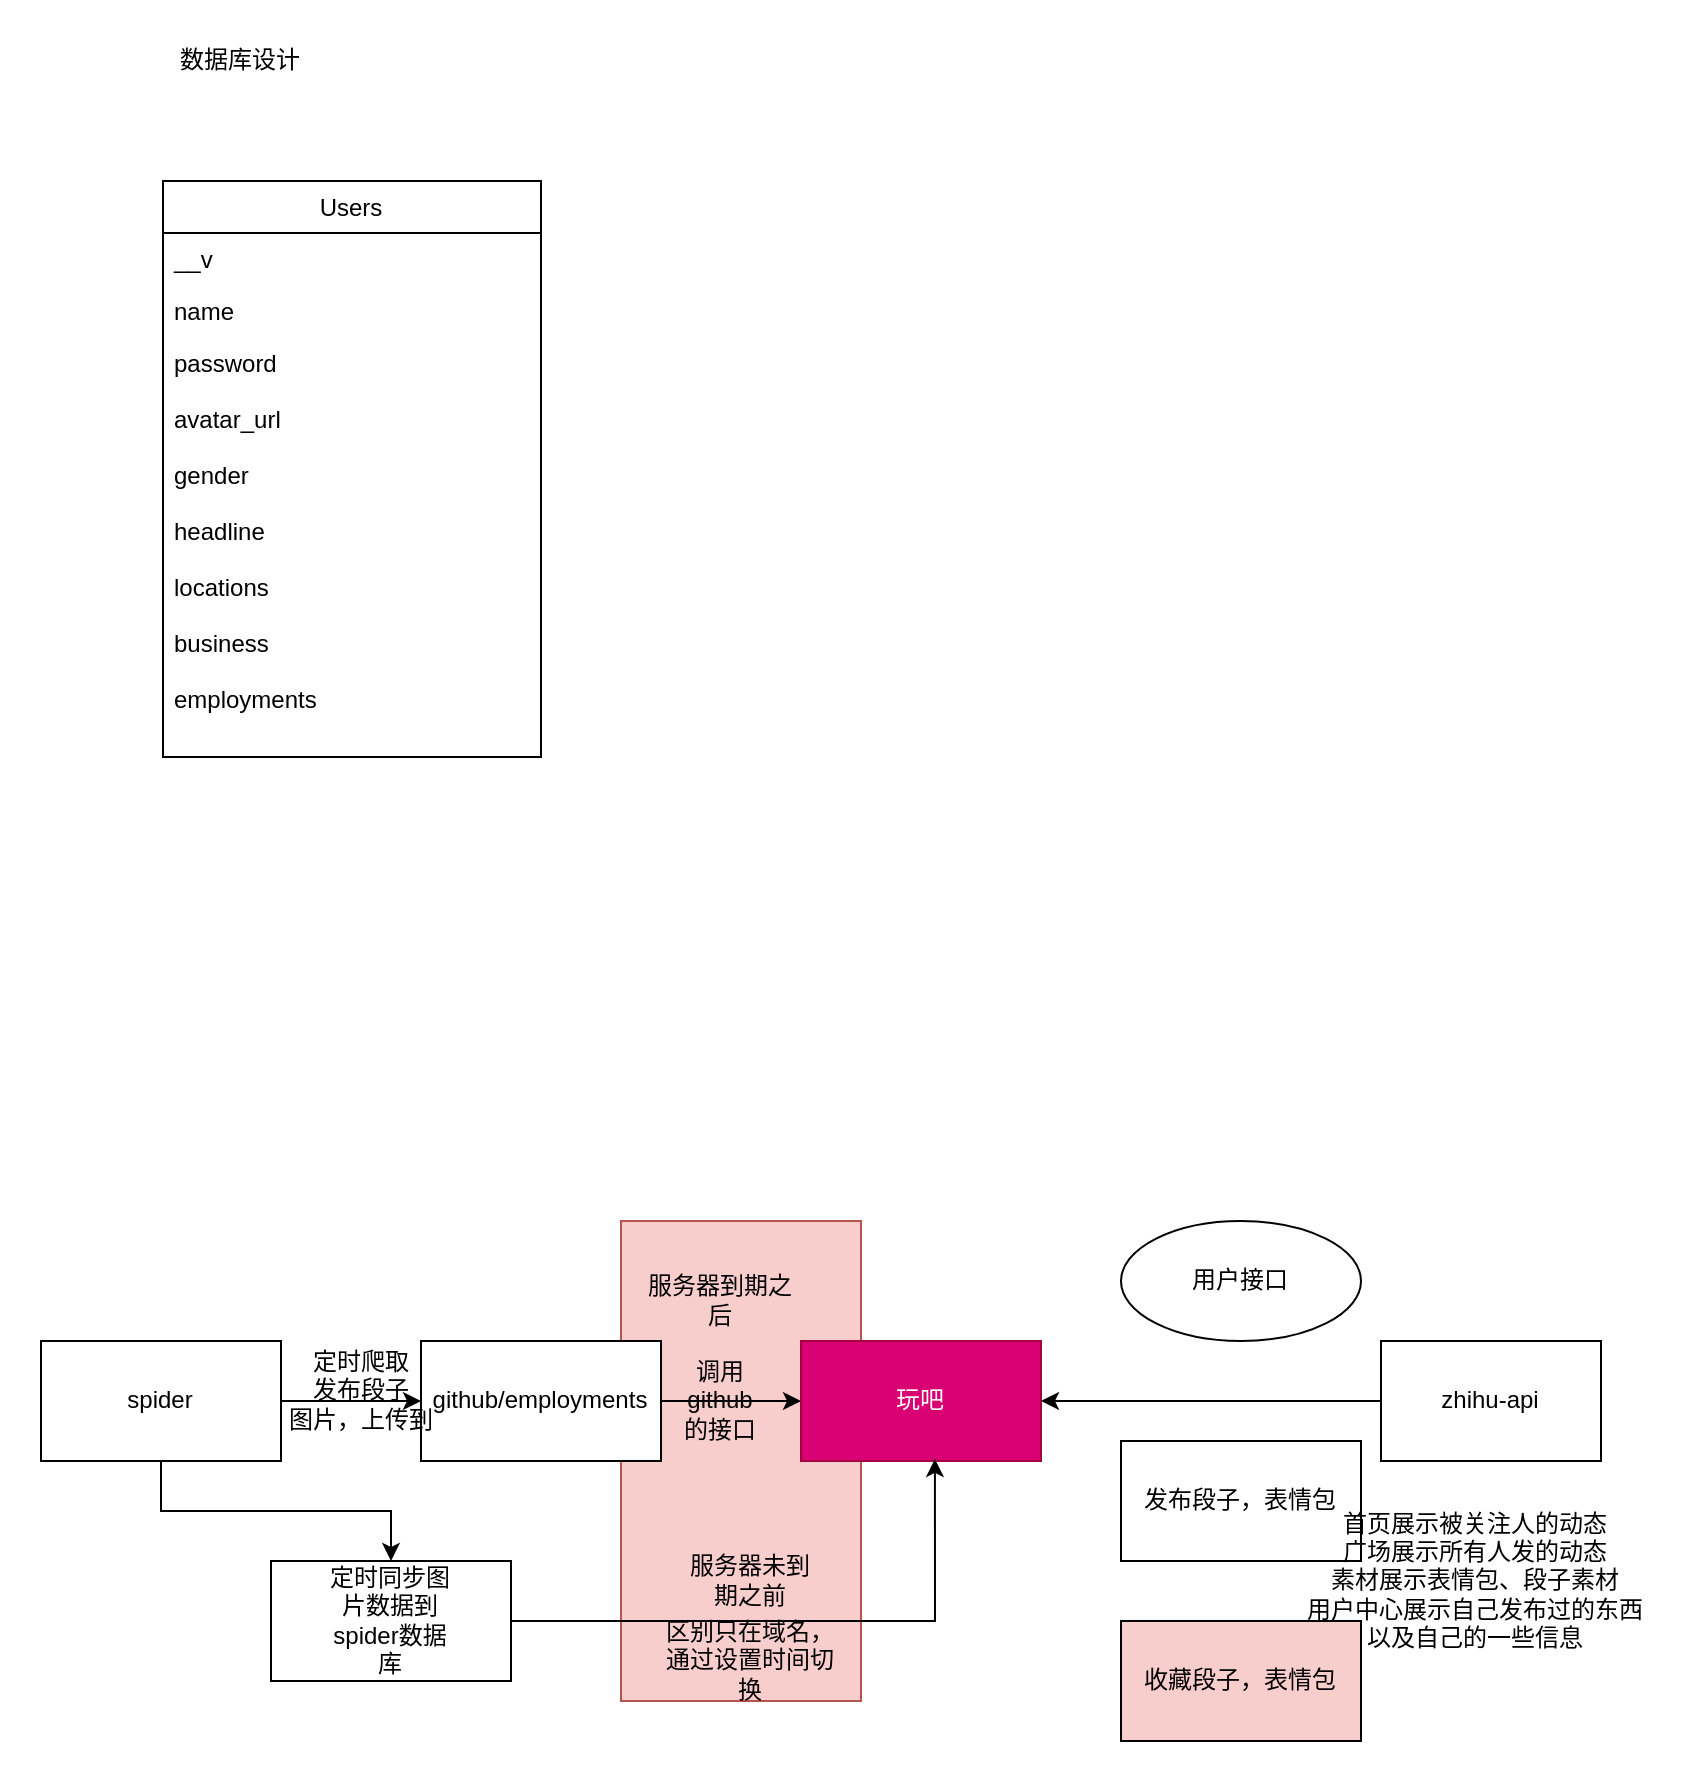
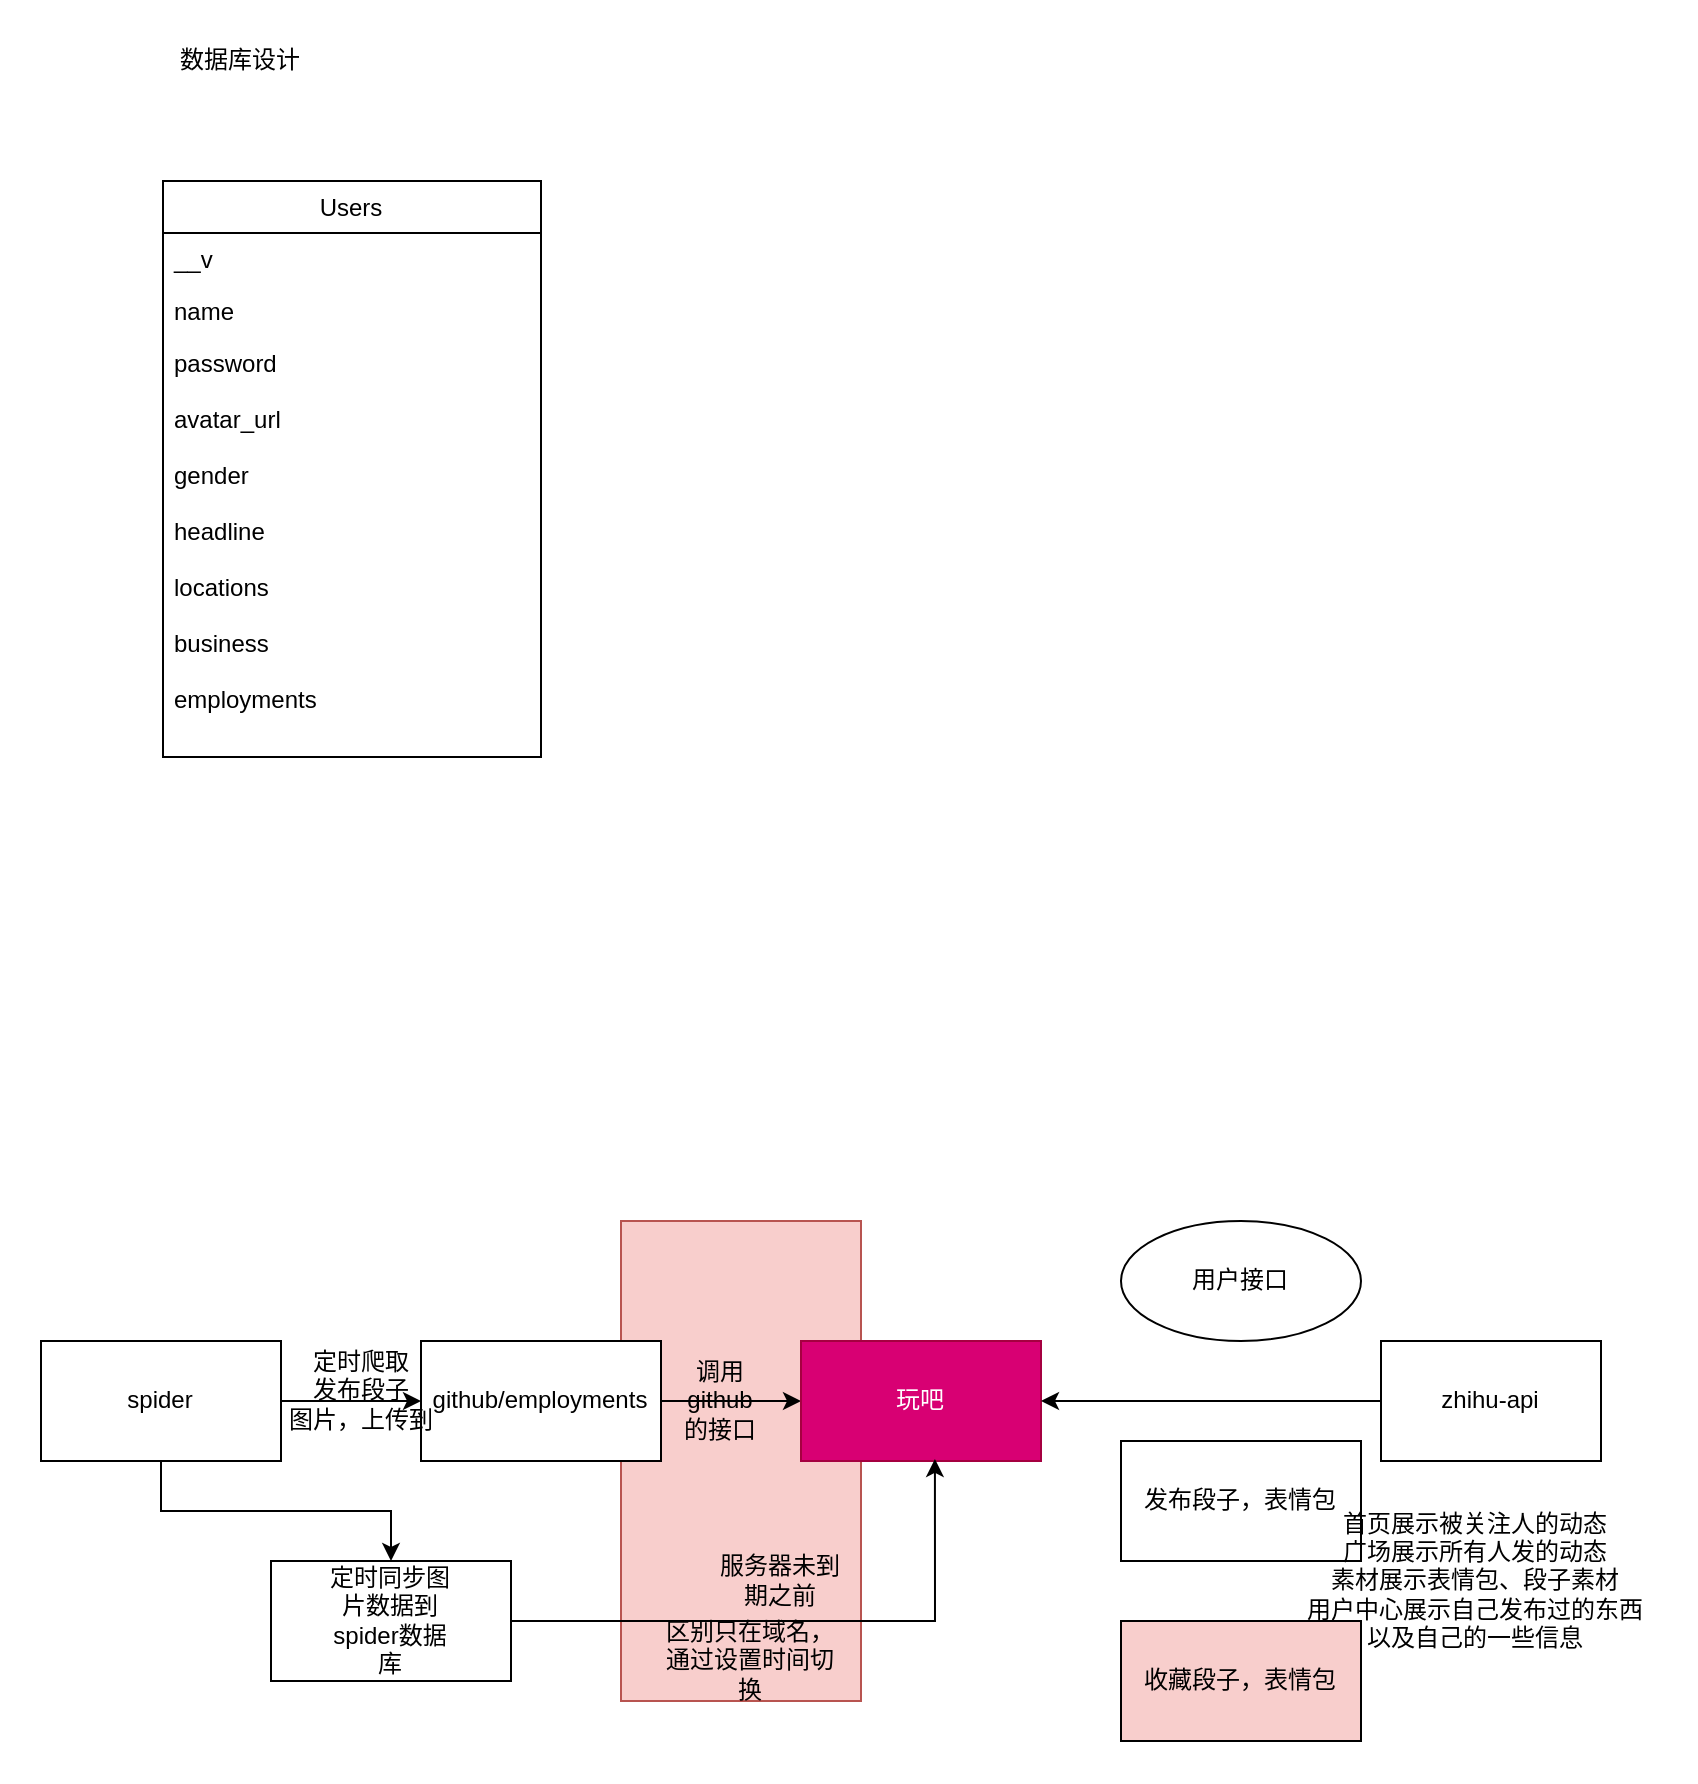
node "服务器到期之后": removed
node "服务器未到期之前": moved (751, 1581) -> (781, 1581)
